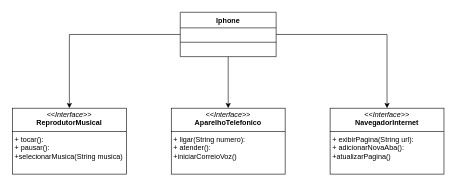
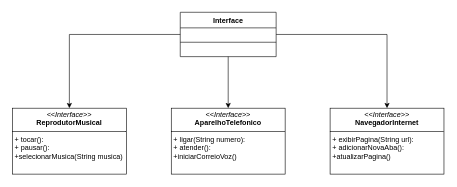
node "Iphone": label "Iphone" -> "Interface"
